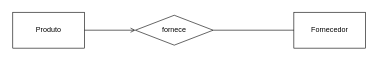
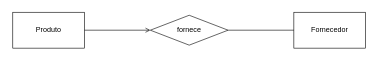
node "fornece": moved (174, 30) -> (189, 30)
